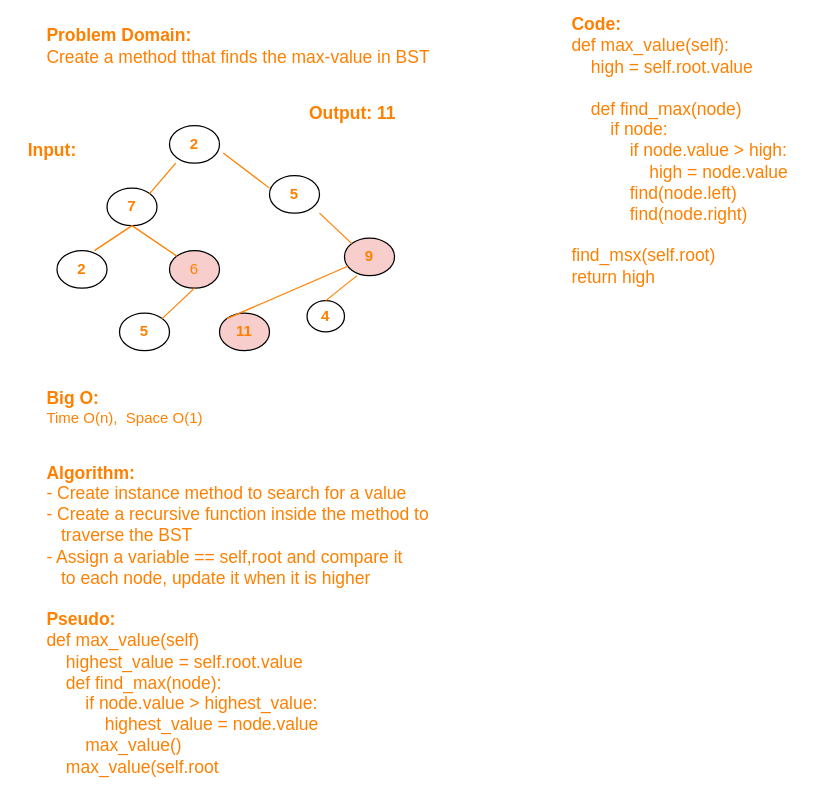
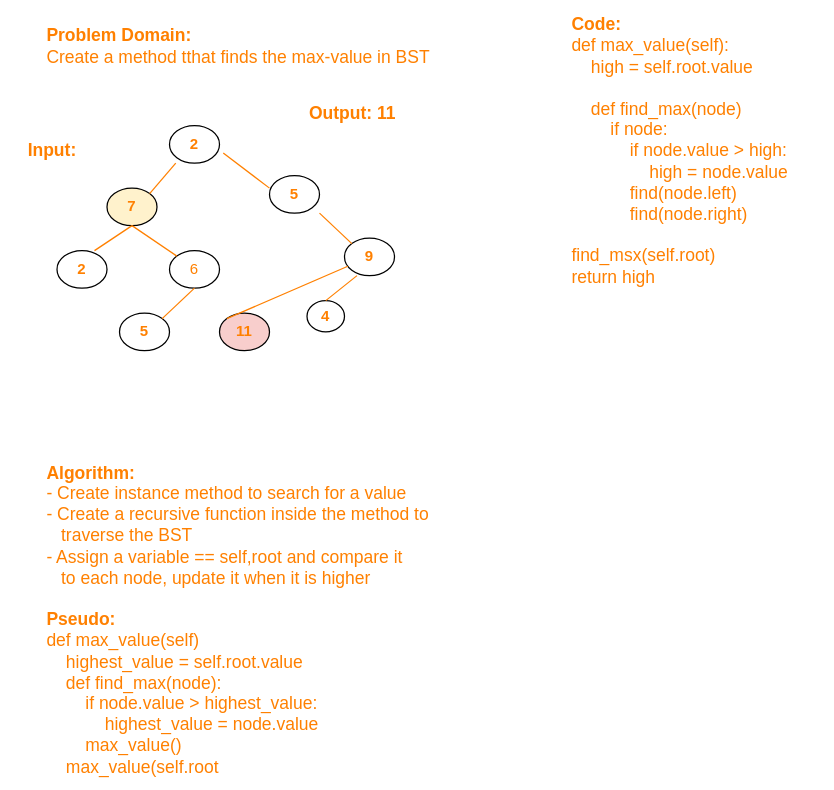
node "7": fillcolor #ffffff -> #fff2cc
node "9": fillcolor #f8cecc -> #ffffff
node "6": fillcolor #f8cecc -> #ffffff
node "Big O: Time O(n), Space O(1)": removed
